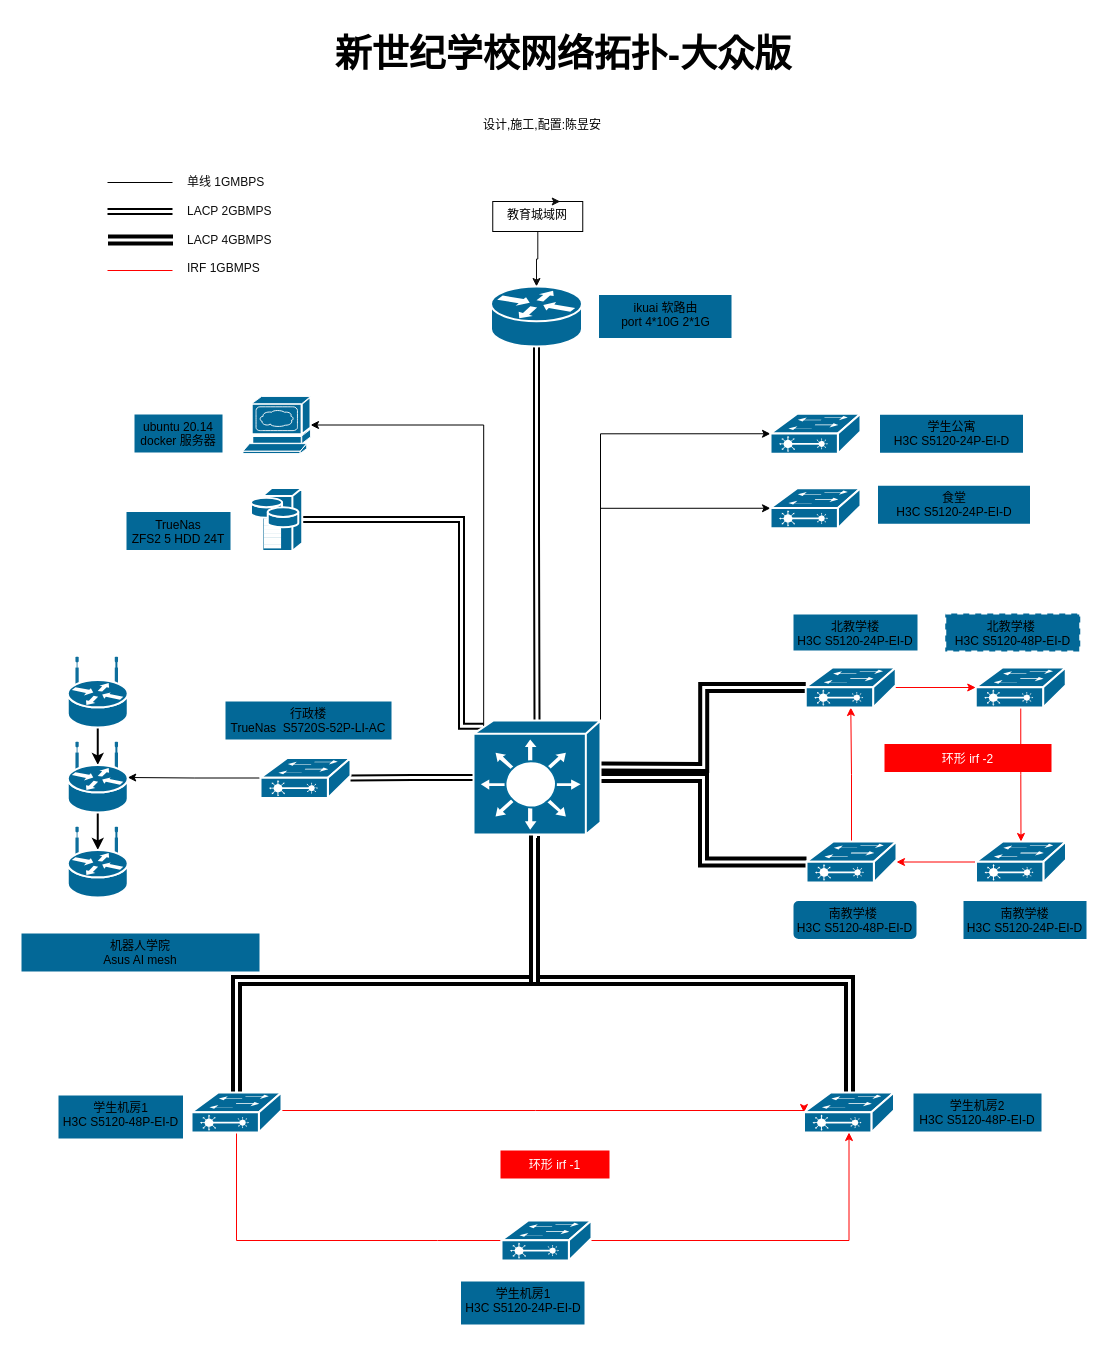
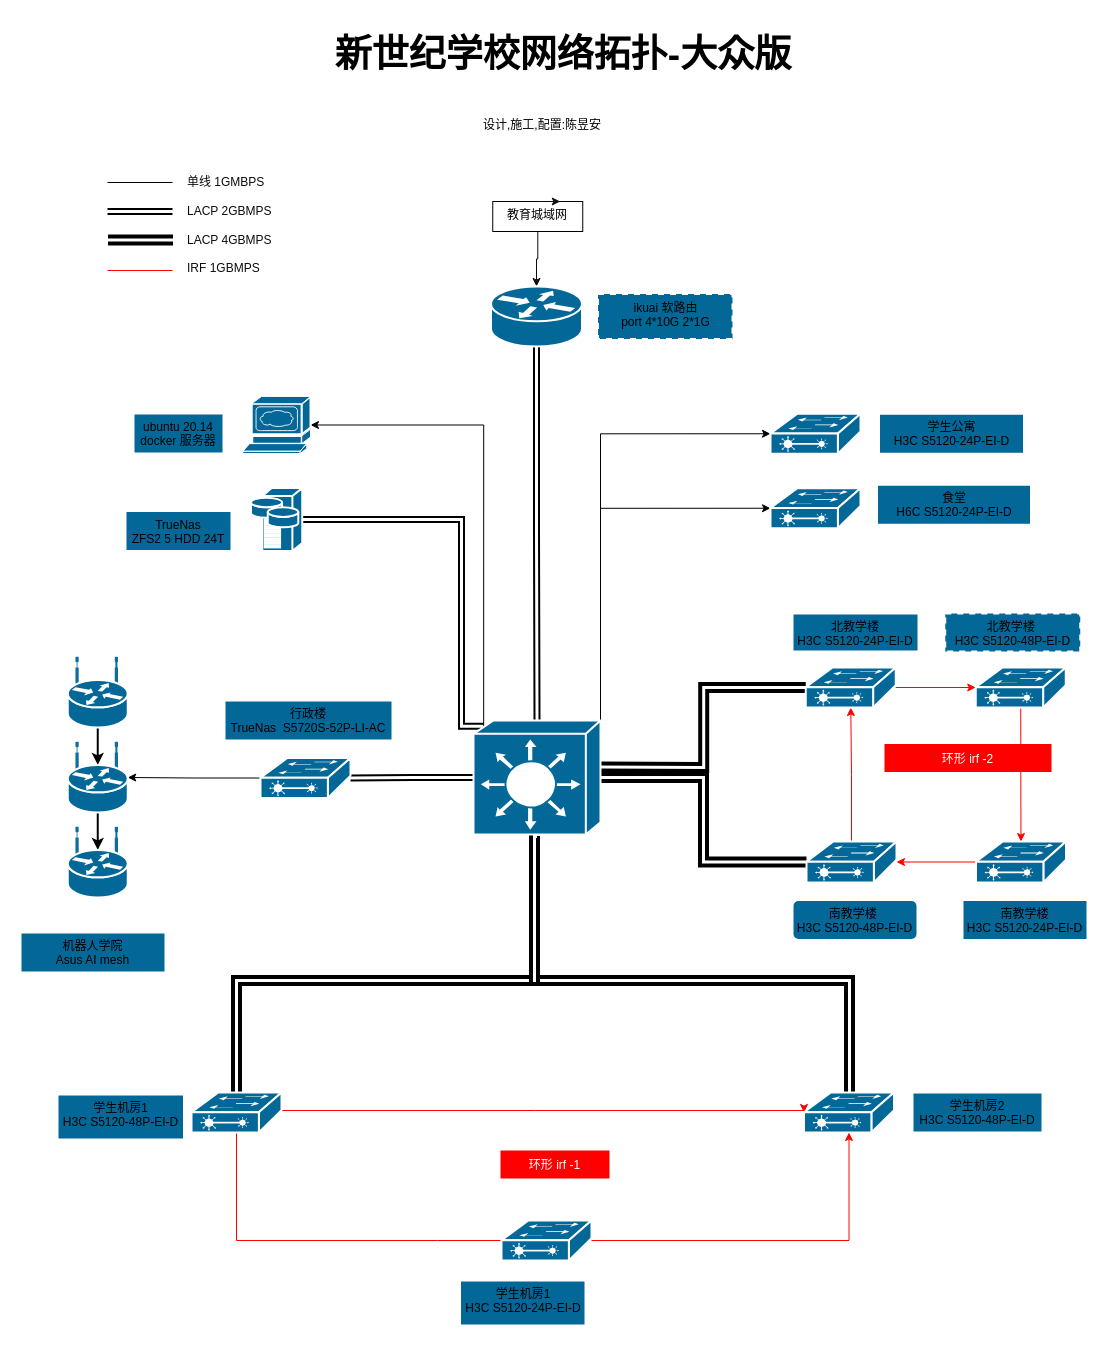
node "ikuai 软路由 port 4*10G 2*1G": style solid -> dashed
node "食堂 H3C S5120-24P-EI-D": label "食堂 H3C S5120-24P-EI-D" -> "食堂 H6C S5120-24P-EI-D"
node "机器人学院 Asus AI mesh": size 240x40 -> 145x40
